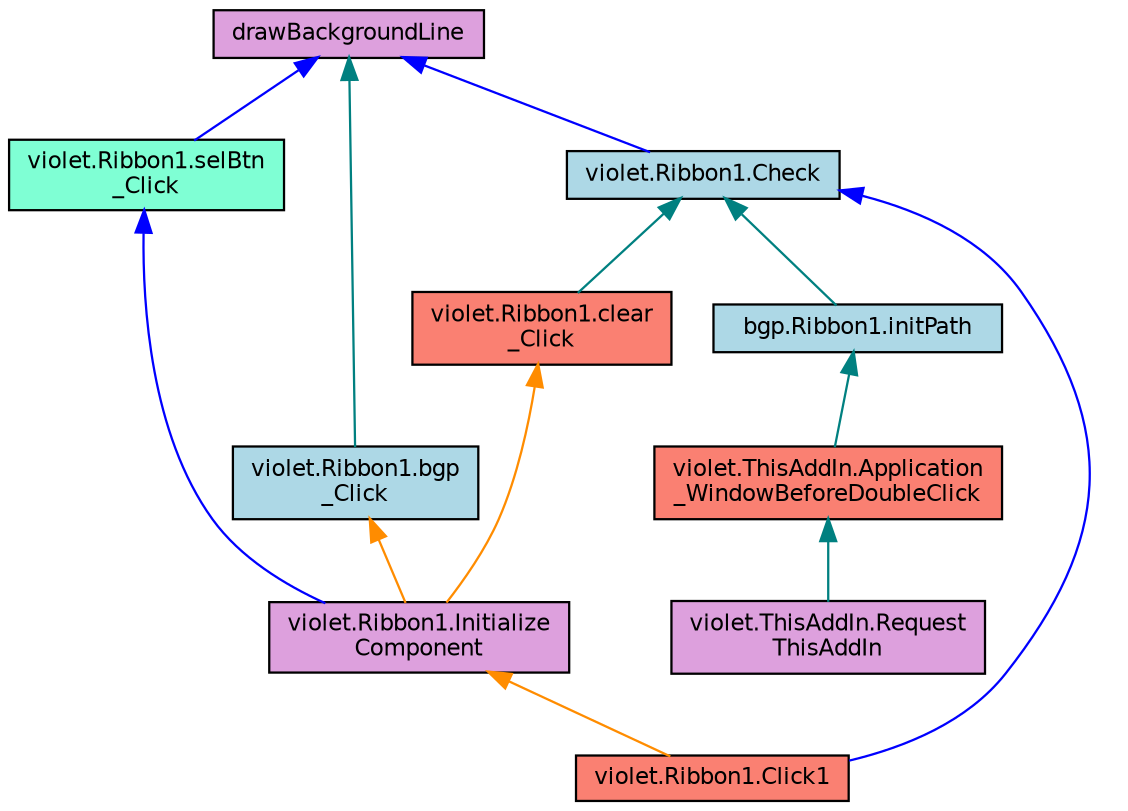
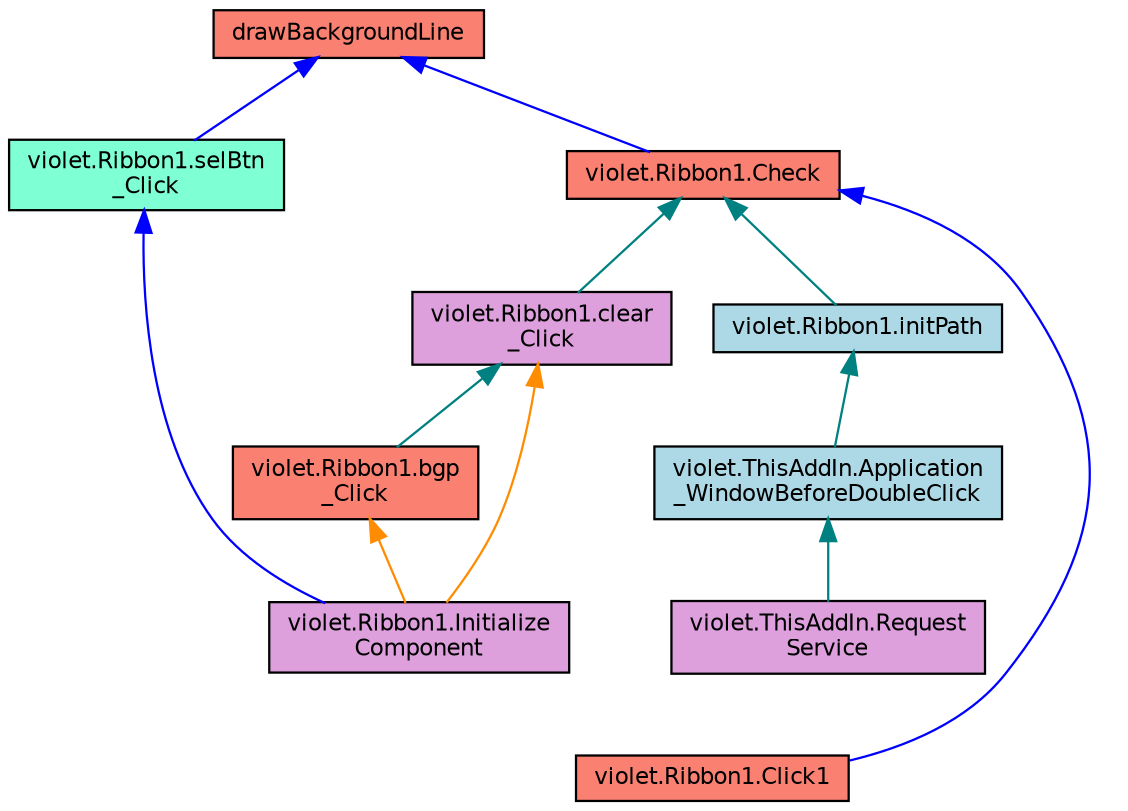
node "drawBackgroundLine": fillcolor plum -> salmon
node "violet.Ribbon1.Check": fillcolor lightblue -> salmon
edge "violet.Ribbon1.bgp _Click" -> "drawBackgroundLine": now "violet.Ribbon1.bgp _Click" -> "violet.Ribbon1.clear _Click"
node "violet.Ribbon1.clear _Click": fillcolor salmon -> plum
node "bgp.Ribbon1.initPath": label "bgp.Ribbon1.initPath" -> "violet.Ribbon1.initPath"
node "violet.Ribbon1.bgp _Click": fillcolor lightblue -> salmon
node "violet.ThisAddIn.Application _WindowBeforeDoubleClick": fillcolor salmon -> lightblue
node "violet.ThisAddIn.Request ThisAddIn": label "violet.ThisAddIn.Request ThisAddIn" -> "violet.ThisAddIn.Request Service"
edge "violet.Ribbon1.Click1" -> "violet.Ribbon1.Initialize Component": removed
